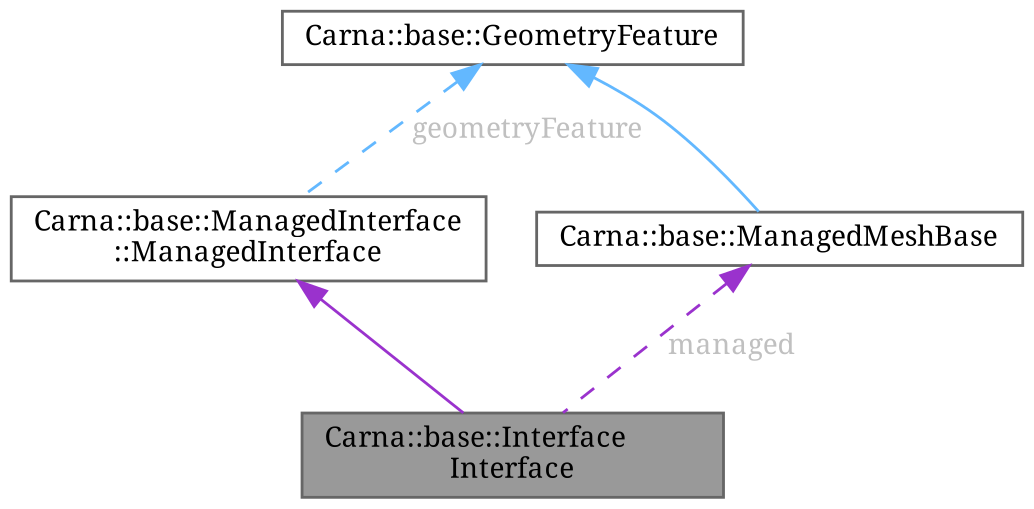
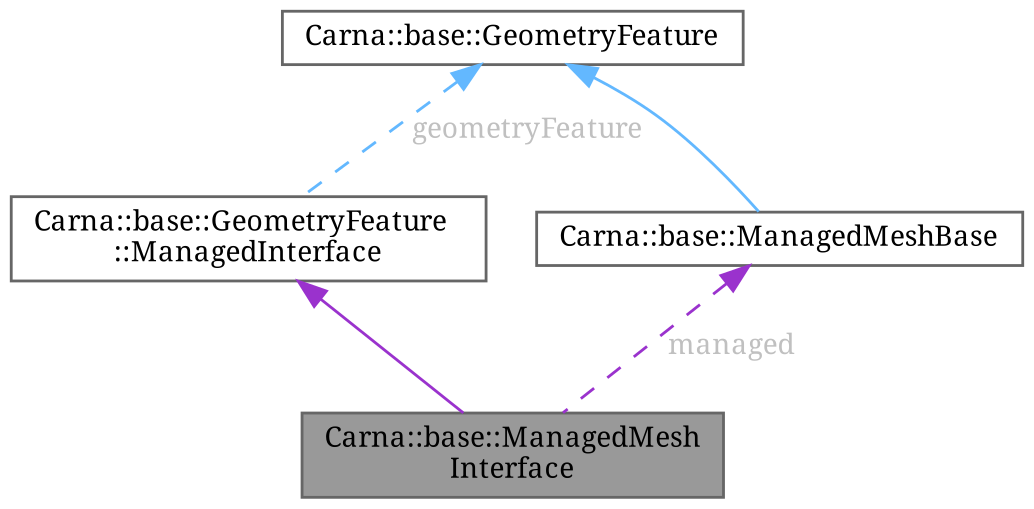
node "Carna::base::ManagedInterface ::ManagedInterface": label "Carna::base::ManagedInterface ::ManagedInterface" -> "Carna::base::GeometryFeature ::ManagedInterface"
node "Carna::base::Interface Interface": label "Carna::base::Interface Interface" -> "Carna::base::ManagedMesh Interface"
